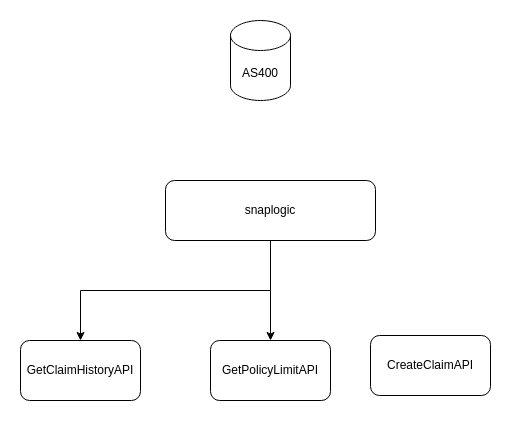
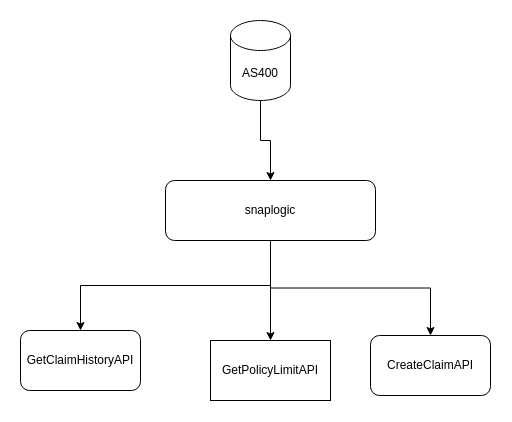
edge "AS400" -> "snaplogic": added
edge "snaplogic" -> "CreateClaimAPI": added
node "GetClaimHistoryAPI": moved (81, 371) -> (81, 361)
node "GetPolicyLimitAPI": shape rounded rectangle -> rectangle
